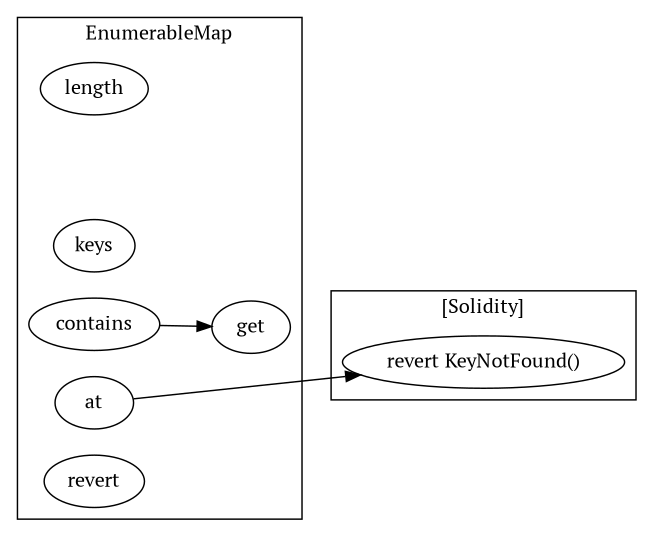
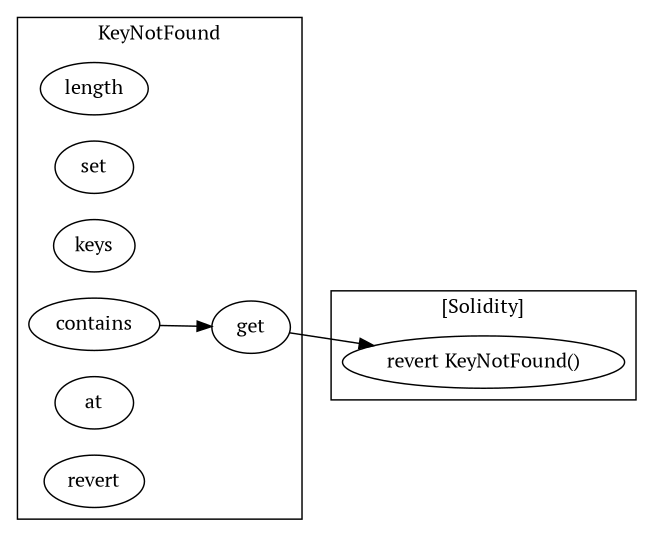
cluster "EnumerableMap": label "EnumerableMap" -> "KeyNotFound"
node "set": added
edge "at" -> "revert KeyNotFound()": now "get" -> "revert KeyNotFound()"
